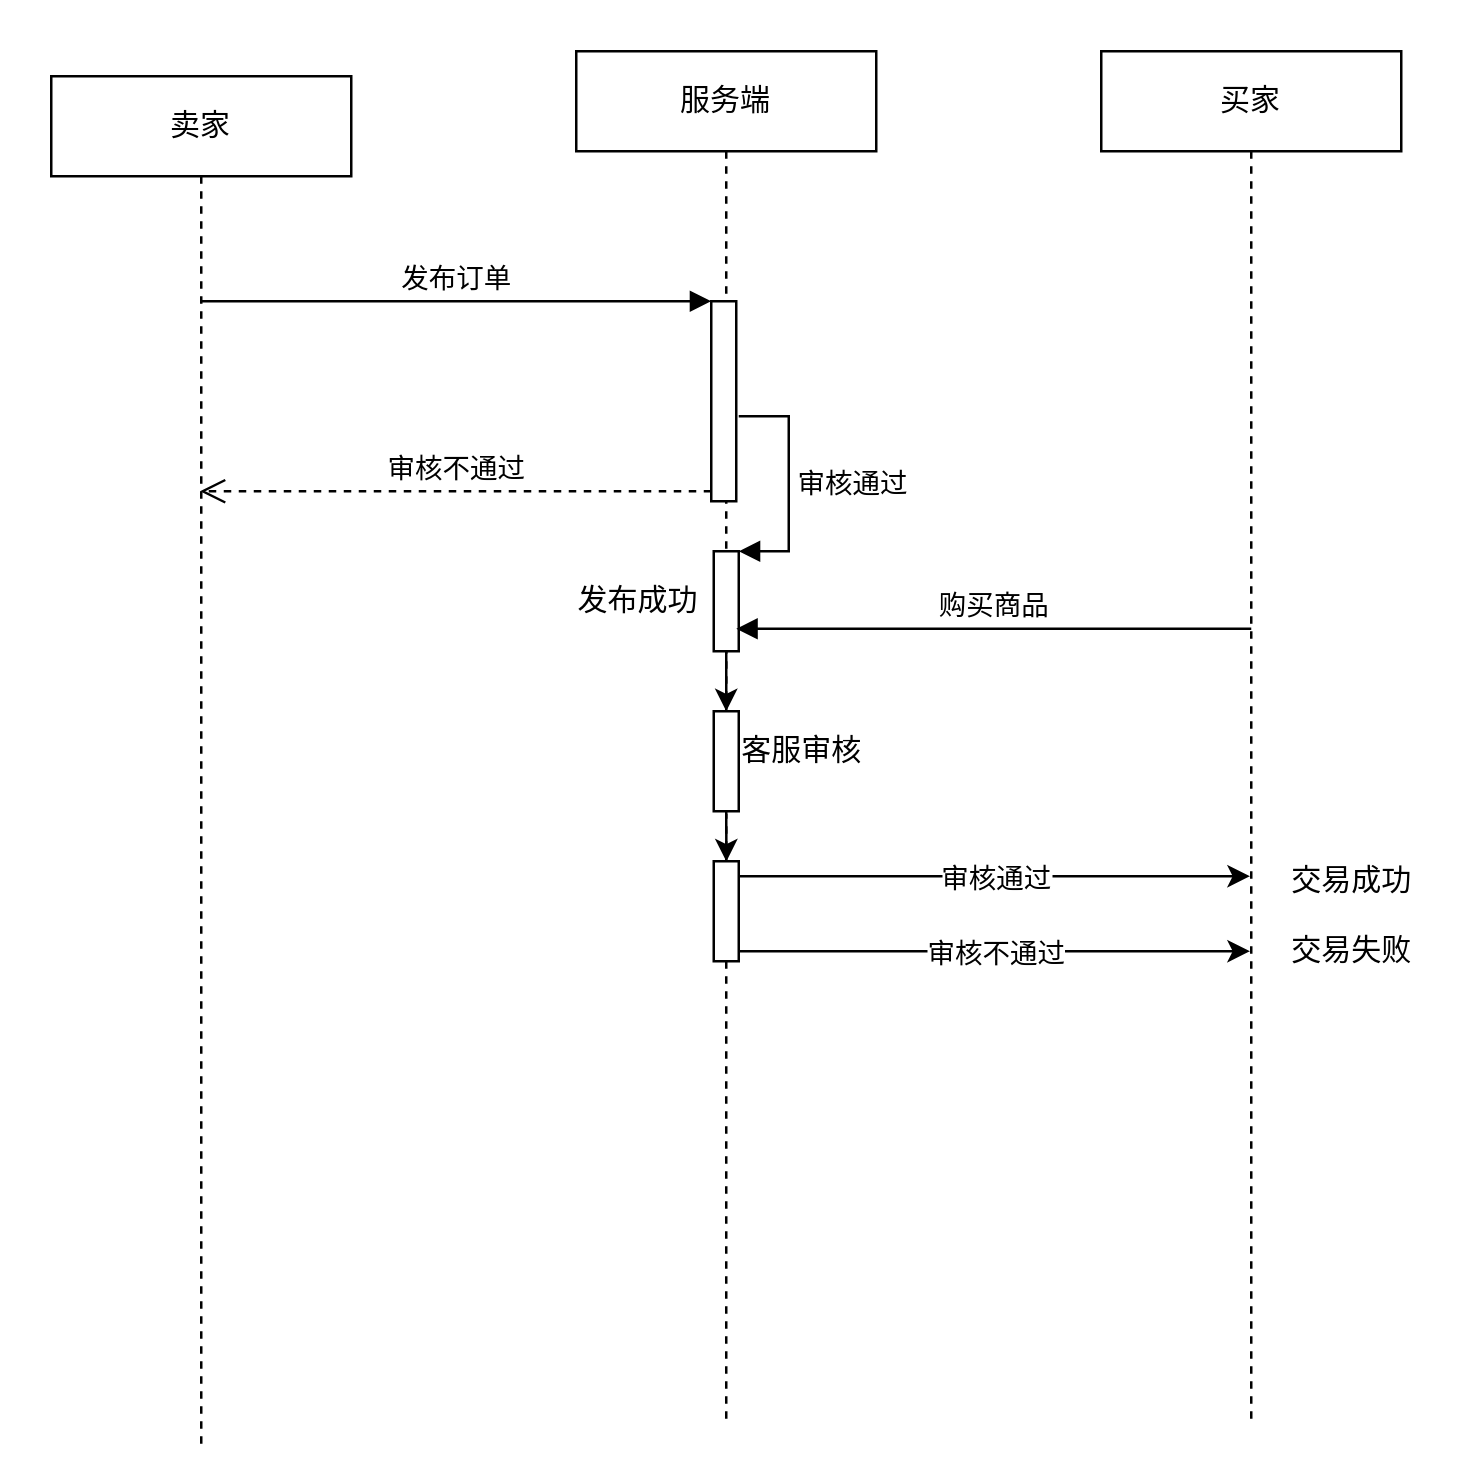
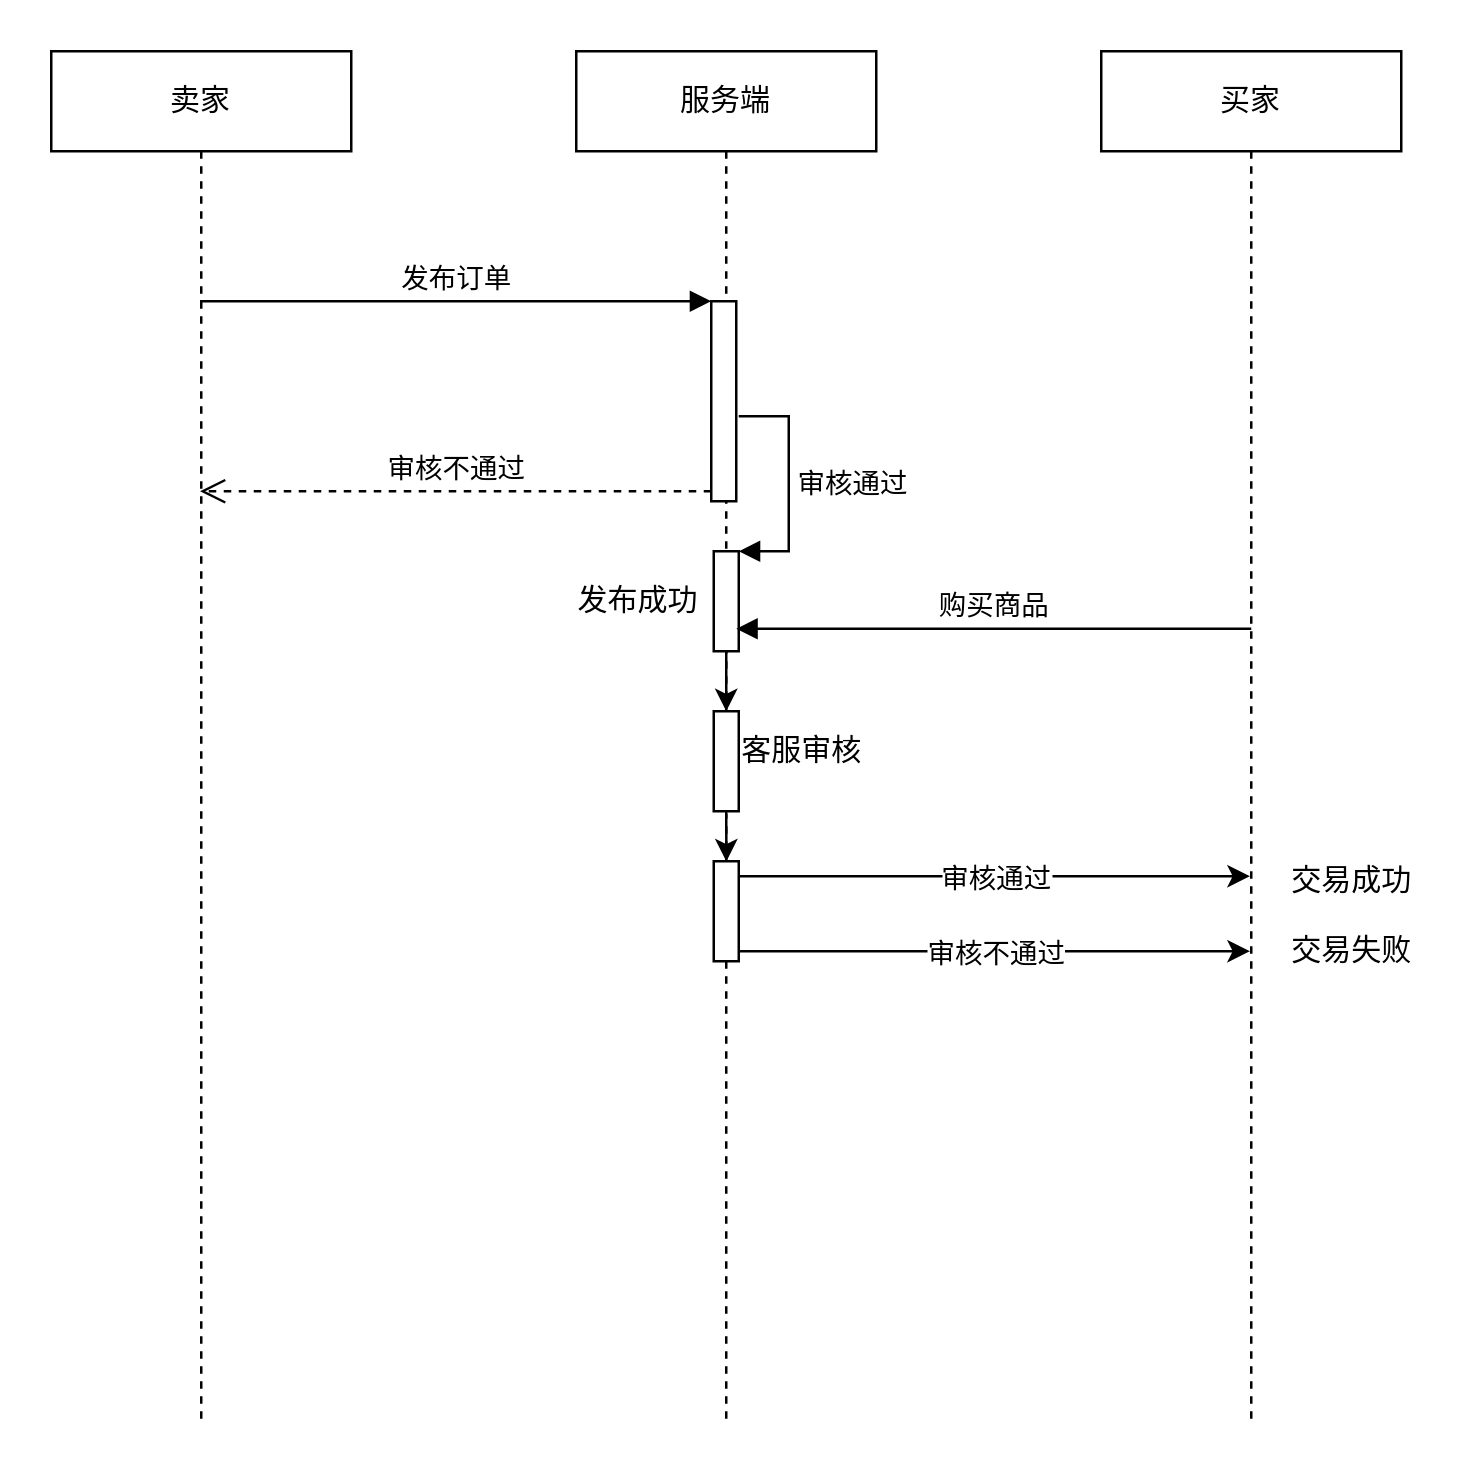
node "卖家": moved (201, 764) -> (201, 739)
